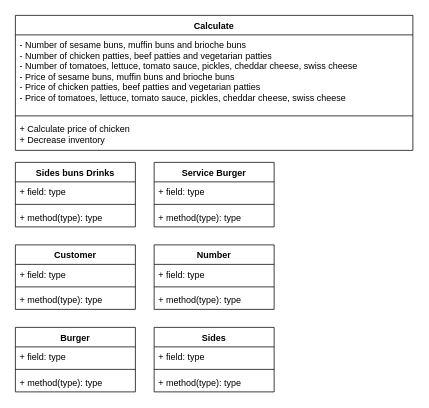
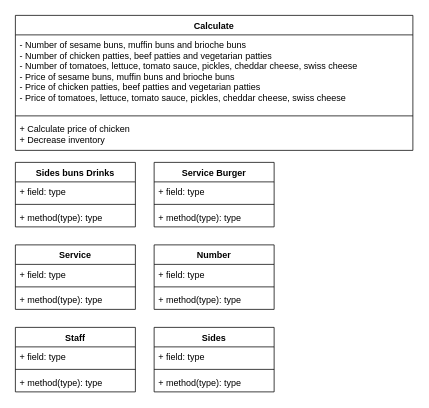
node "Customer": label "Customer" -> "Service"
node "Burger": label "Burger" -> "Staff"
